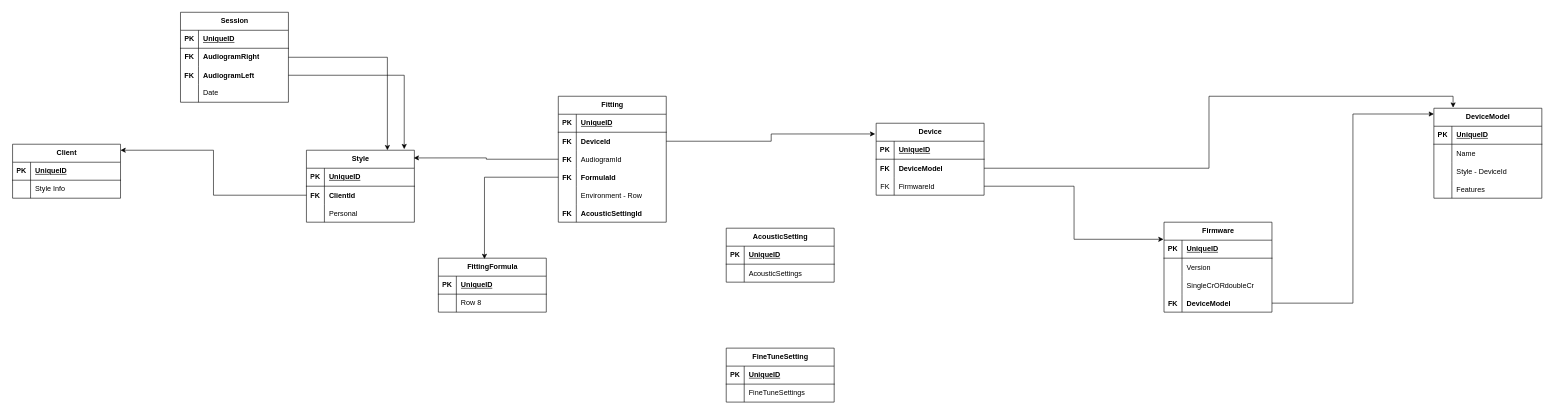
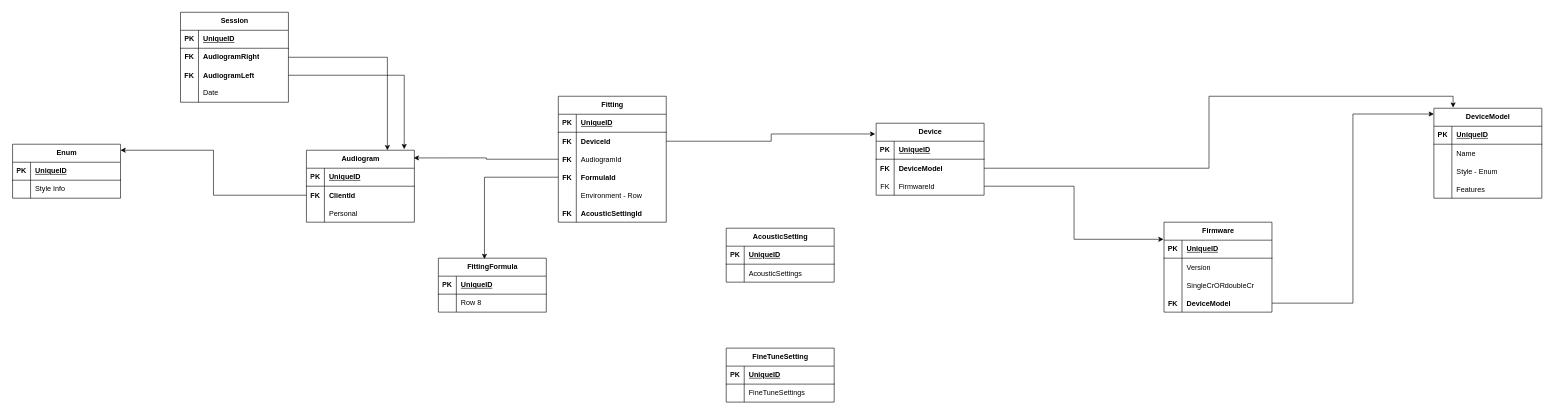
node "Client": label "Client" -> "Enum"
node "Style": label "Style" -> "Audiogram"
node "Style - DeviceId": label "Style - DeviceId" -> "Style - Enum"
